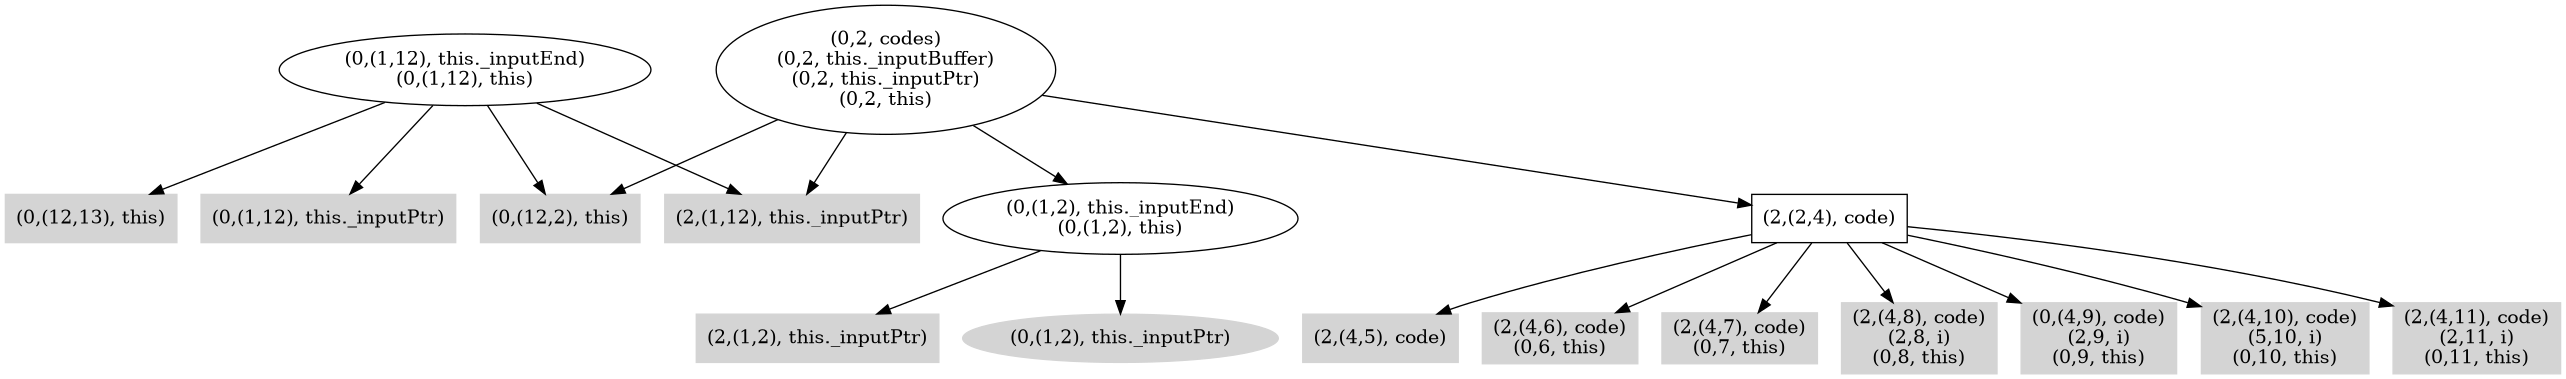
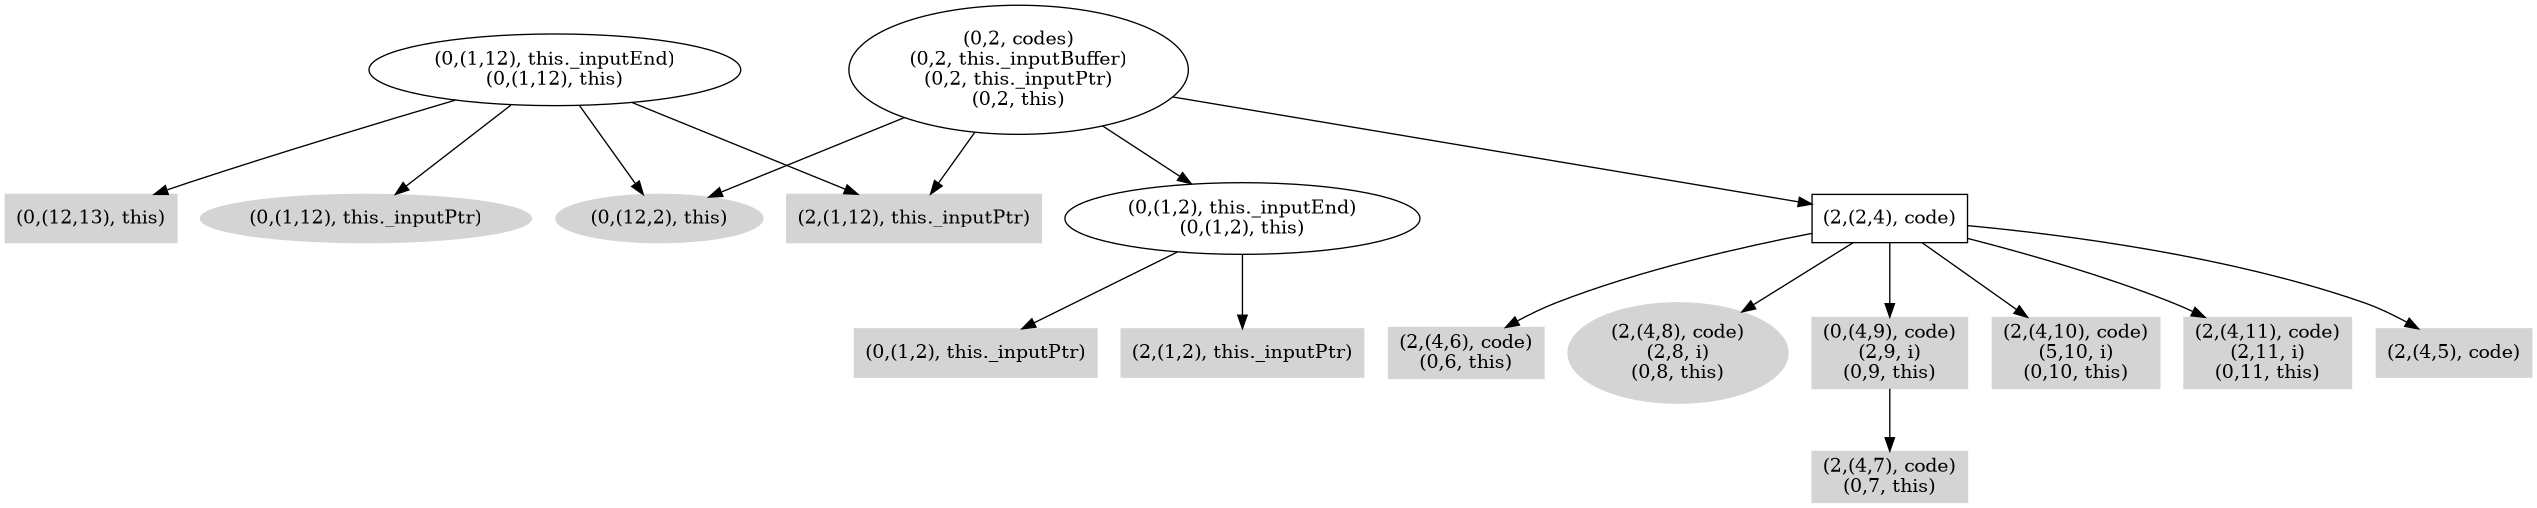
node "(0,(1,12), this._inputPtr)": shape box -> ellipse
node "(0,(12,2), this)": shape box -> ellipse
edge "(2,(2,4), code)" -> "(2,(4,7), code) (0,7, this)": now "(0,(4,9), code) (2,9, i) (0,9, this)" -> "(2,(4,7), code) (0,7, this)"
node "(0,(1,2), this._inputPtr)": shape ellipse -> box
node "(2,(4,8), code) (2,8, i) (0,8, this)": shape box -> ellipse
